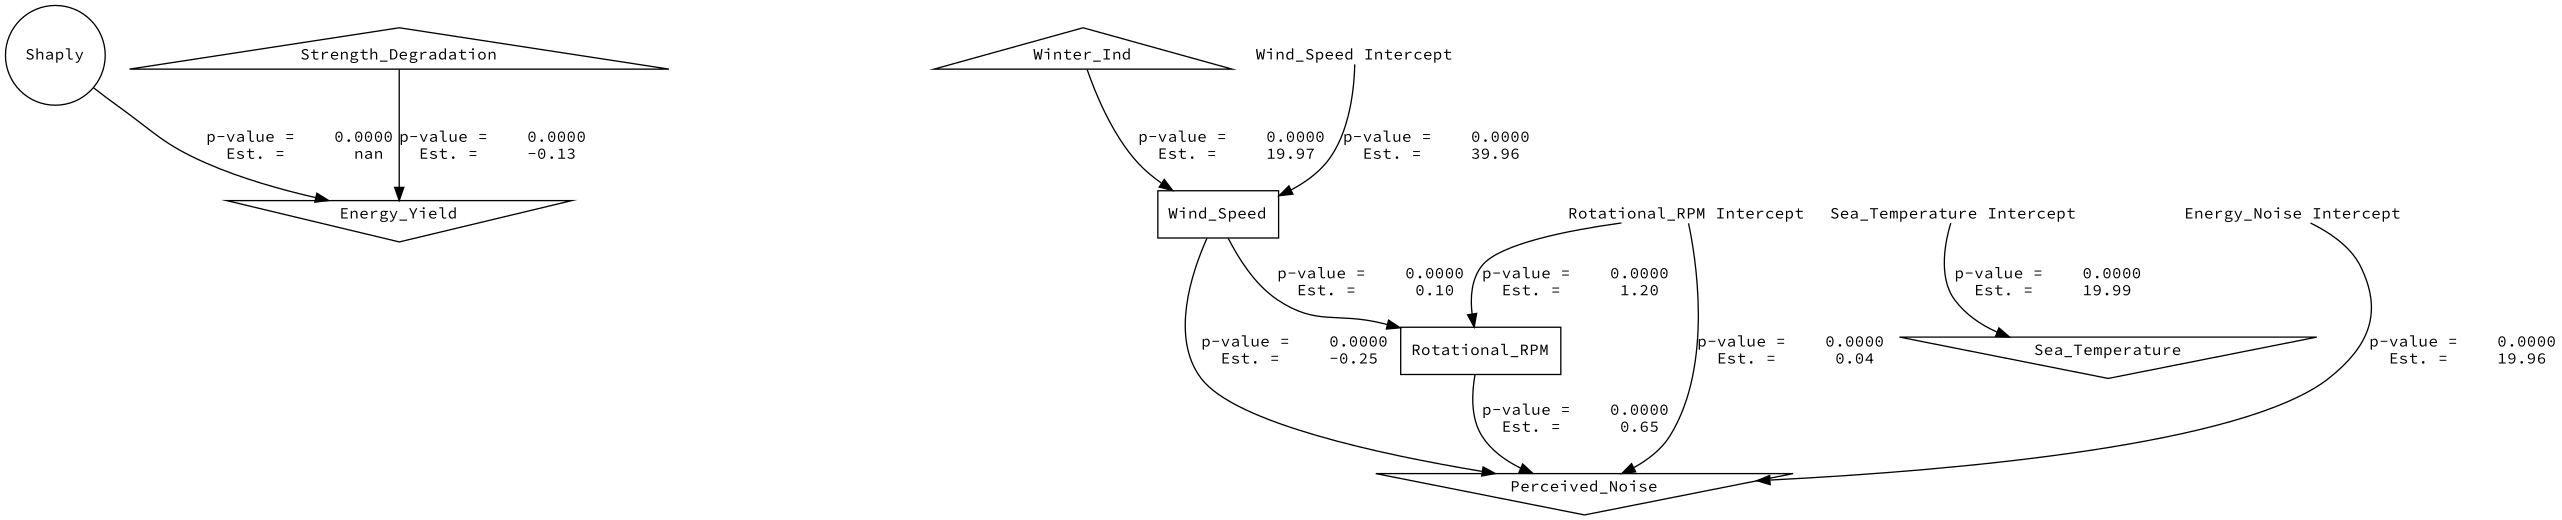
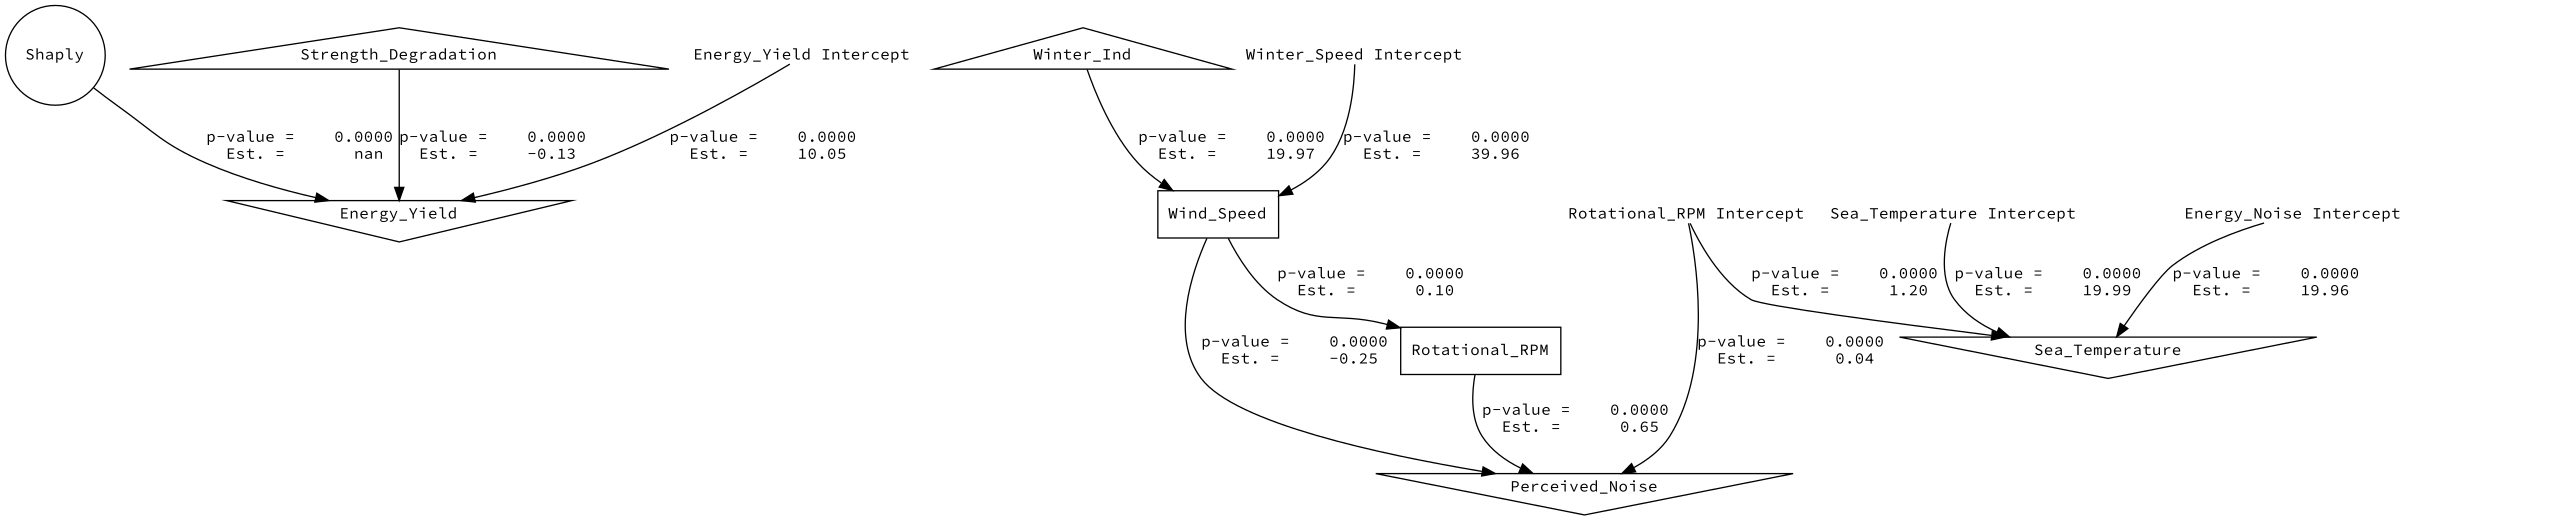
node "Energy_Yield Intercept": added
node "Wind_Speed Intercept": label "Wind_Speed Intercept" -> "Winter_Speed Intercept"
edge "Rotational_RPM Intercept" -> "Rotational_RPM": now "Rotational_RPM Intercept" -> "Sea_Temperature"
edge "Energy_Noise Intercept" -> "Perceived_Noise": now "Energy_Noise Intercept" -> "Sea_Temperature"
